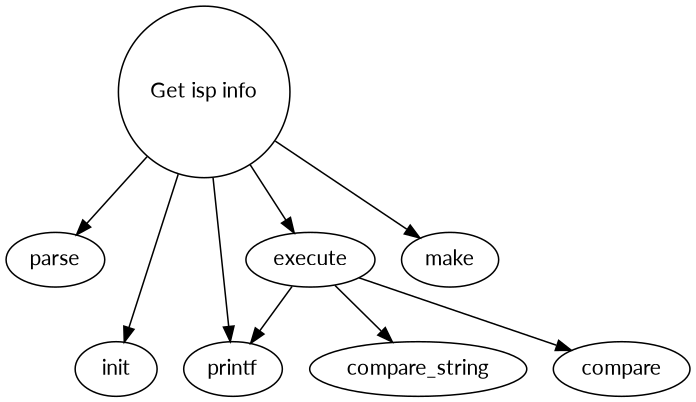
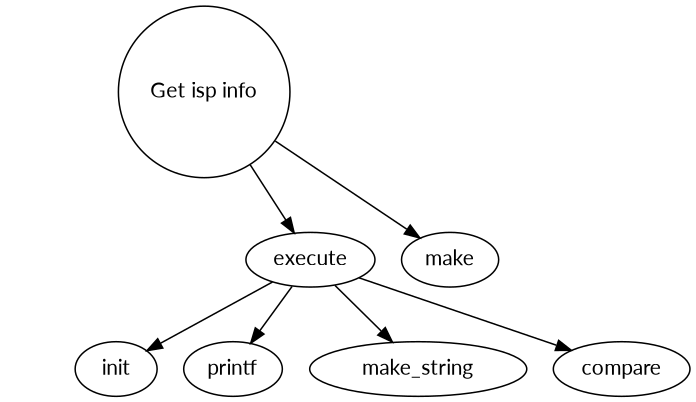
edge "Get isp info" -> "init": now "execute" -> "init"
edge "Get isp info" -> "printf": removed
node "parse": removed
node "compare_string": label "compare_string" -> "make_string"
